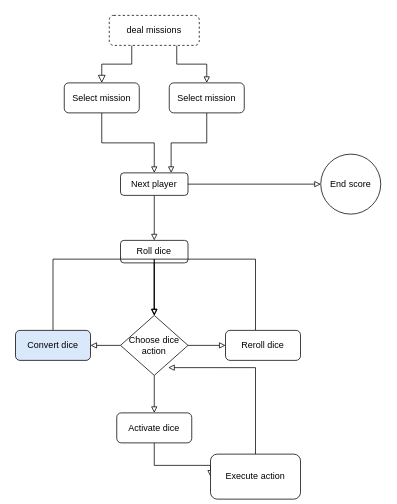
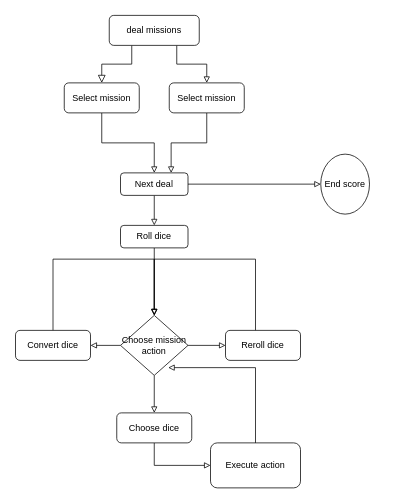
node "deal missions": style dashed -> solid
node "Next player": label "Next player" -> "Next deal"
node "End score": size 60x60 -> 49x60
node "Roll dice": moved (154, 252) -> (154, 237)
node "Convert dice": fillcolor #dae8fc -> #ffffff
node "Choose dice action": label "Choose dice action" -> "Choose mission action"
node "Activate dice": label "Activate dice" -> "Choose dice"
node "Execute action": moved (255, 477) -> (255, 465)
